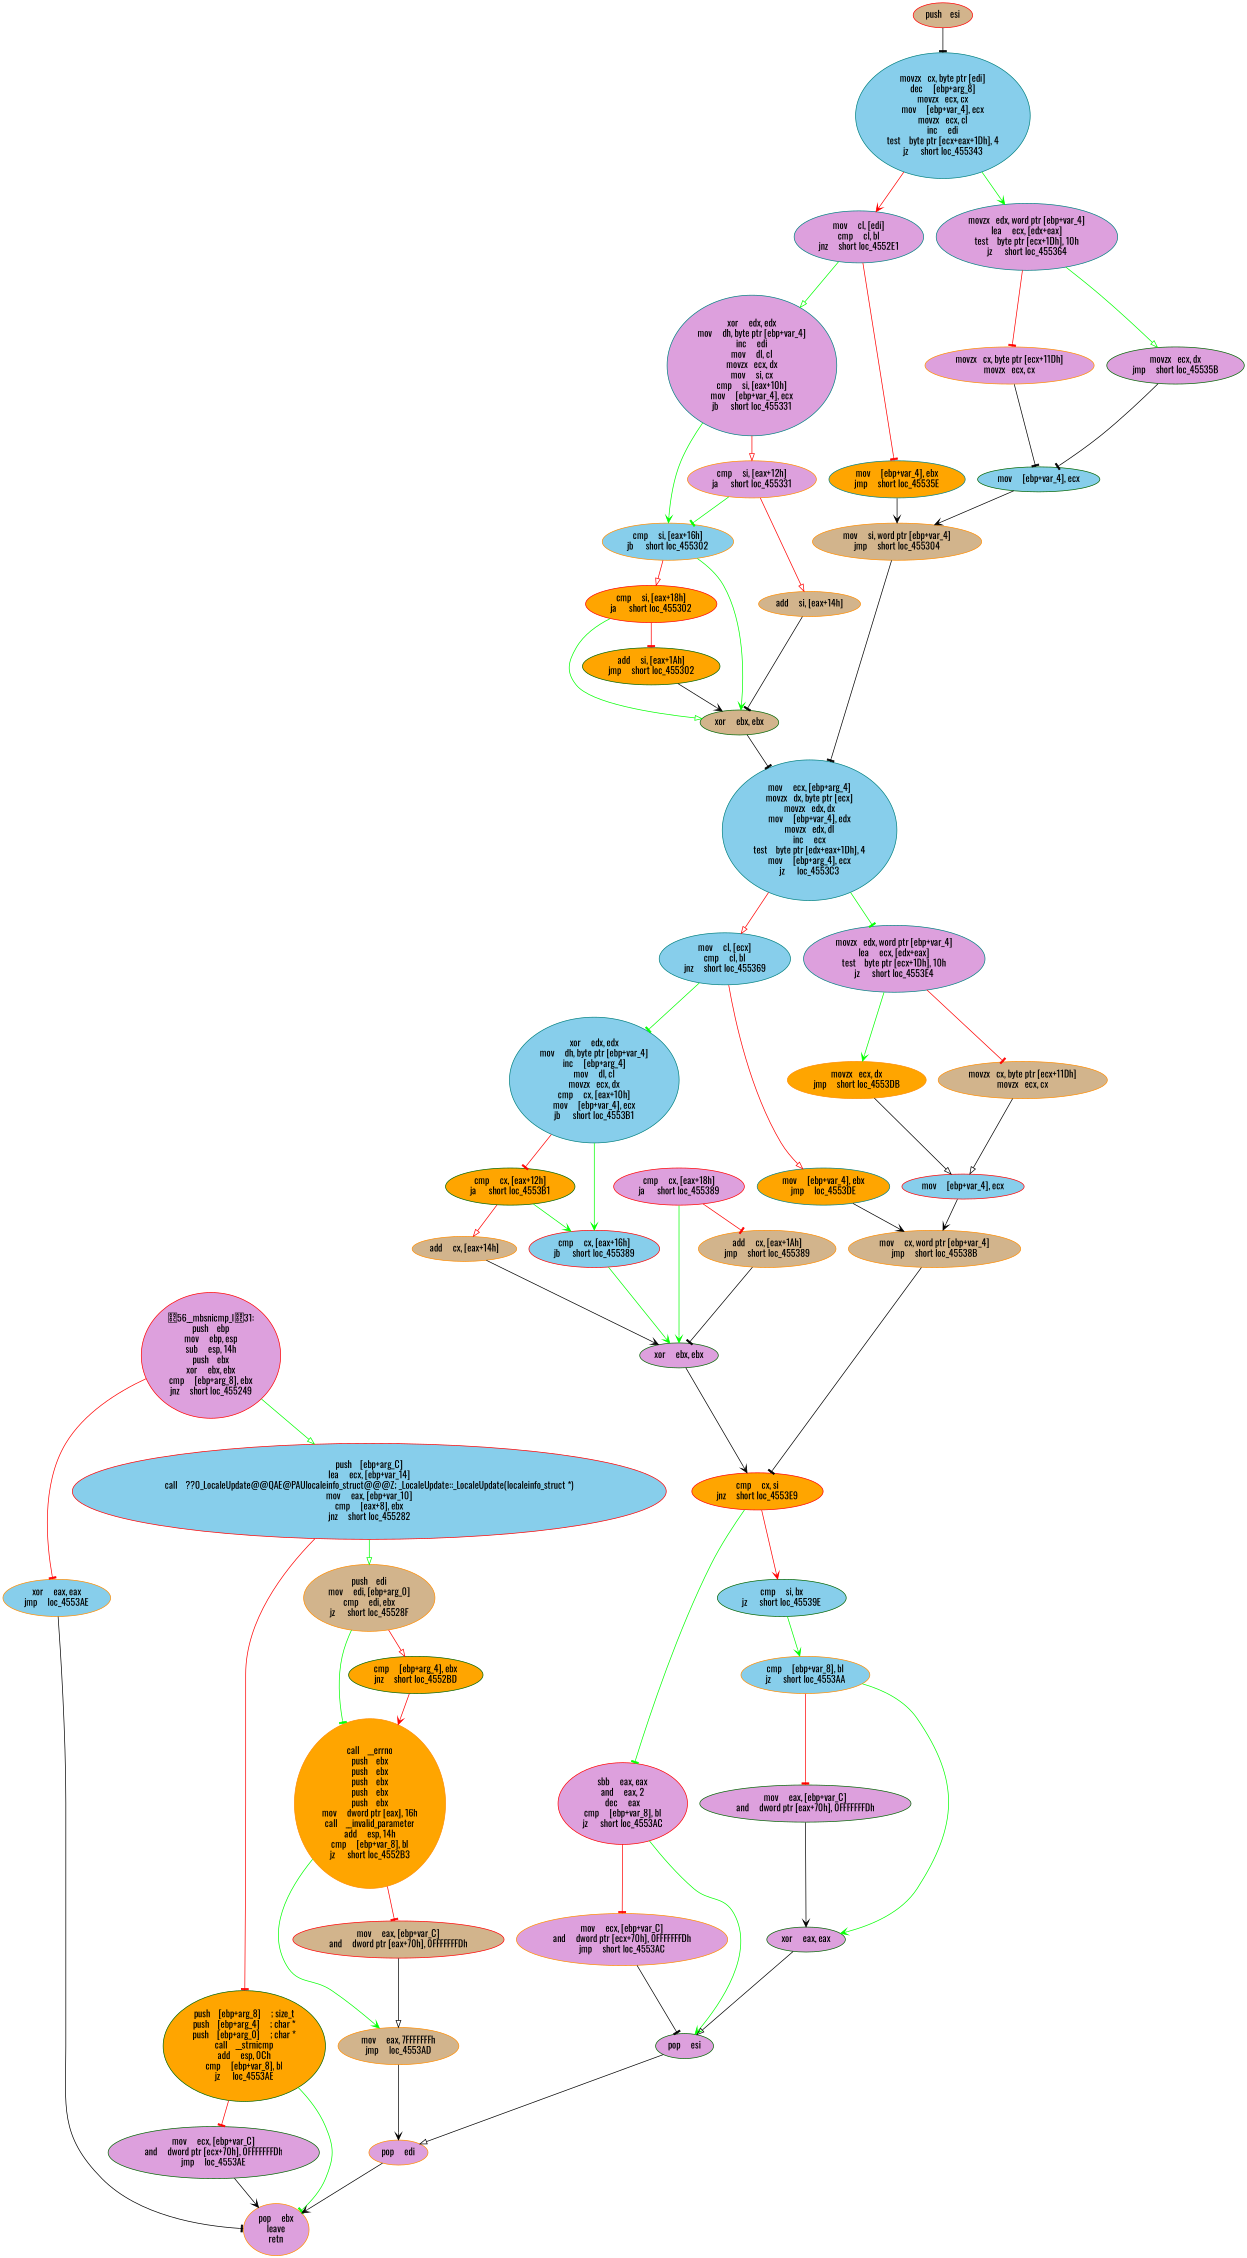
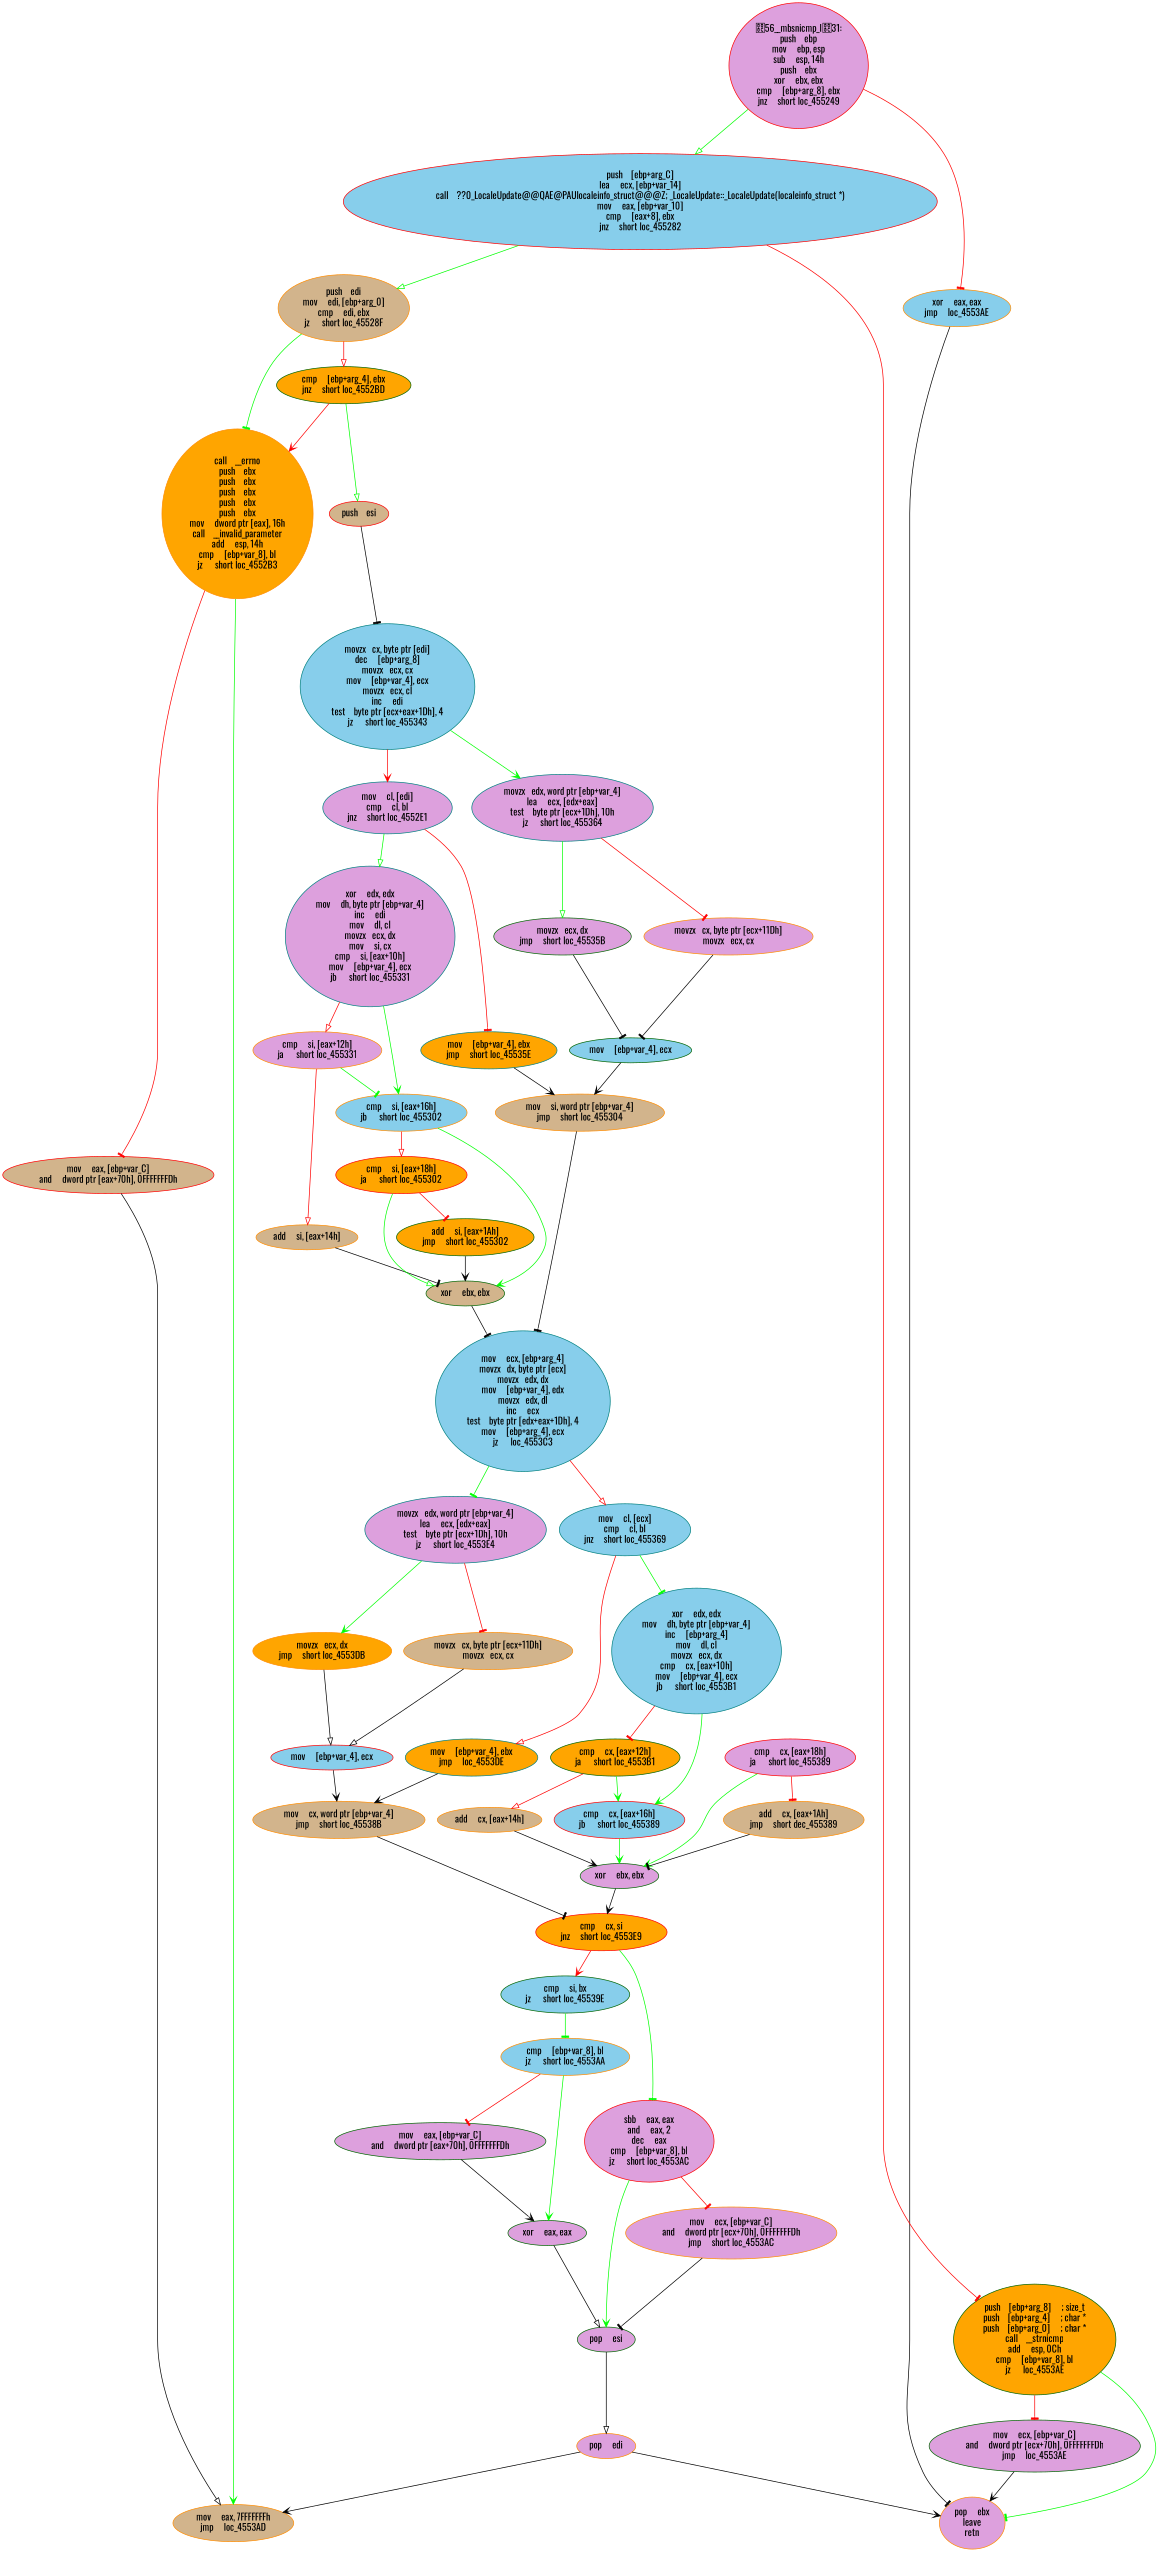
edge "cmp     [ebp+arg_4], ebx jnz     short loc_4552BD" -> "push    esi": added
node "add     cx, [eax+1Ah] jmp     short loc_455389": label "add     cx, [eax+1Ah] jmp     short loc_455389" -> "add     cx, [eax+1Ah] jmp     short dec_455389"
edge "cmp     si, bx jz      short loc_45539E" -> "cmp     [ebp+var_8], bl jz      short loc_4553AA": arrowhead vee -> tee
edge "mov     eax, 7FFFFFFFh jmp     loc_4553AD" -> "pop     edi": reversed
